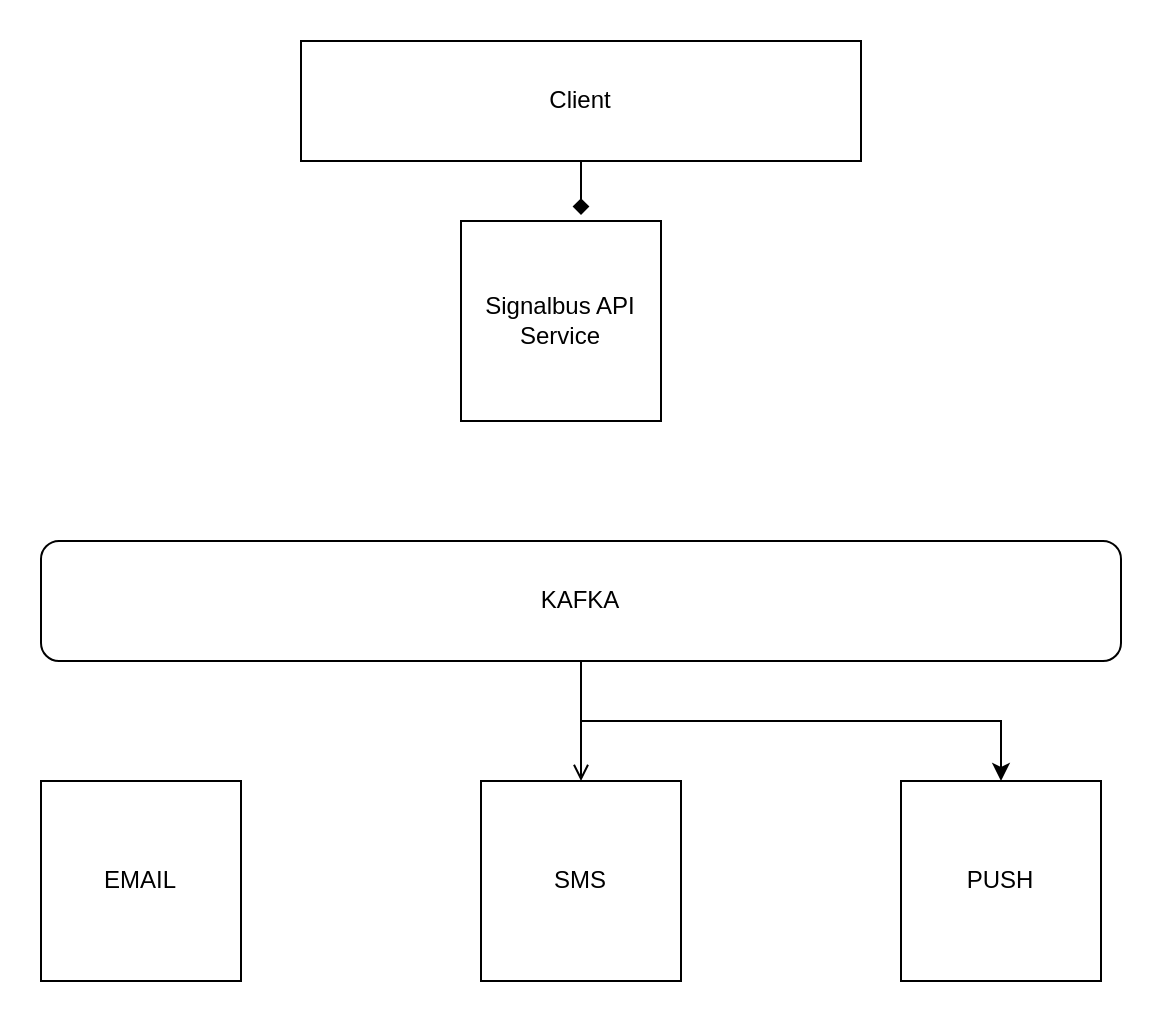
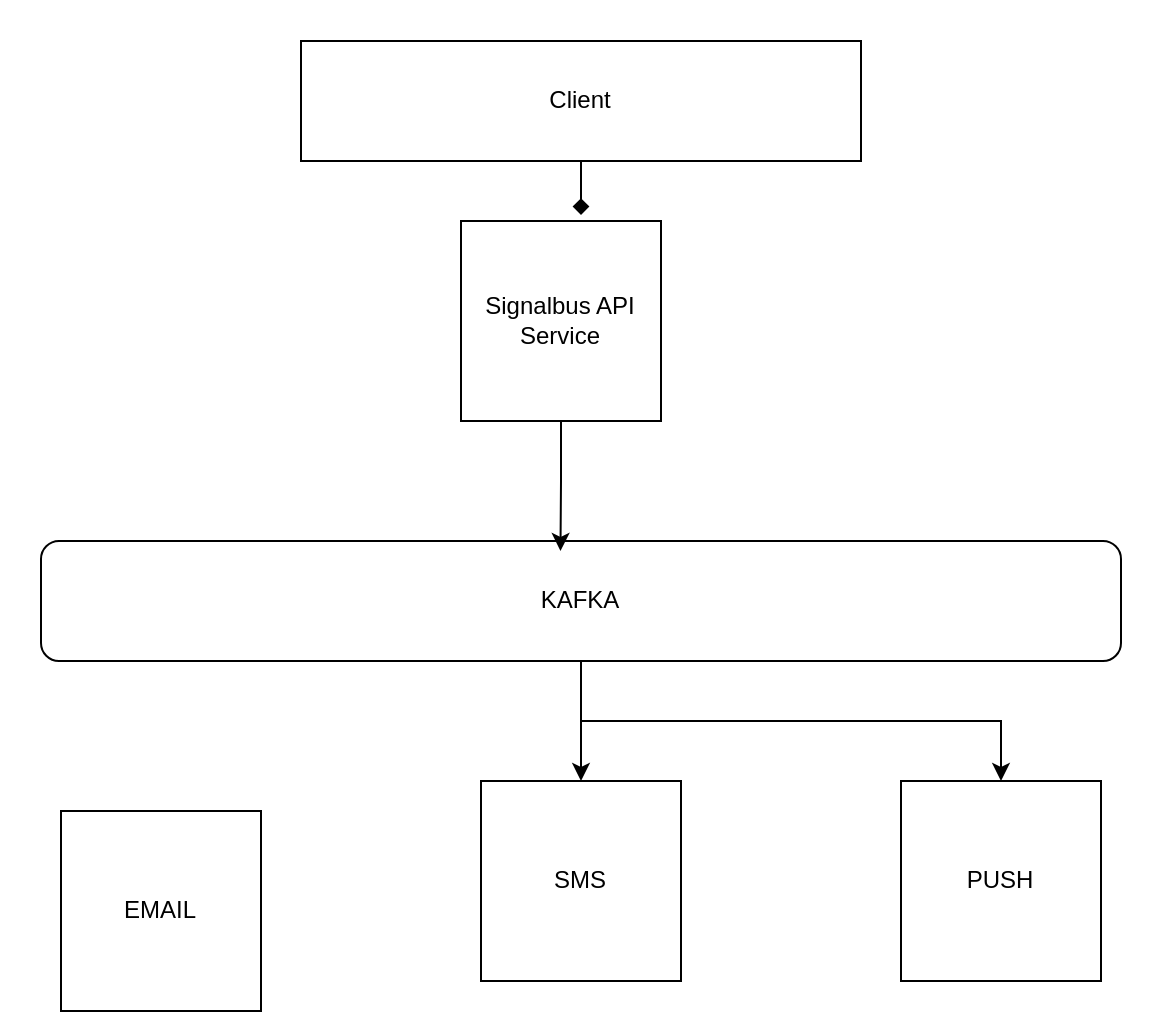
edge "Signalbus API Service" -> "KAFKA": added
edge "KAFKA" -> "SMS": arrowhead open -> classic
node "EMAIL": moved (141, 881) -> (161, 911)
